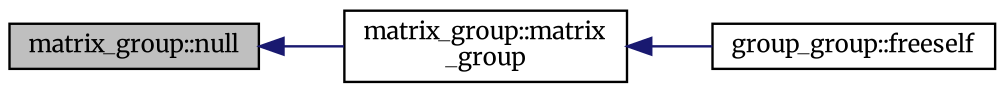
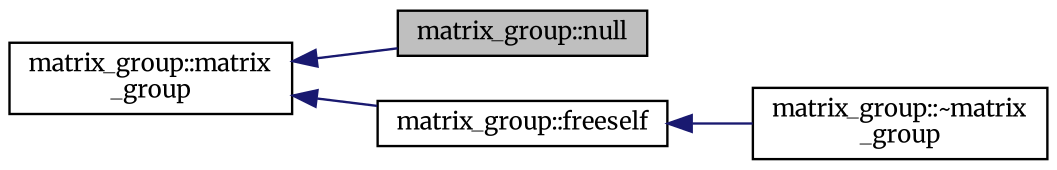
edge "matrix_group::matrix _group" -> "matrix_group::null": reversed
node "group_group::freeself": label "group_group::freeself" -> "matrix_group::freeself"
node "matrix_group::~matrix _group": added
